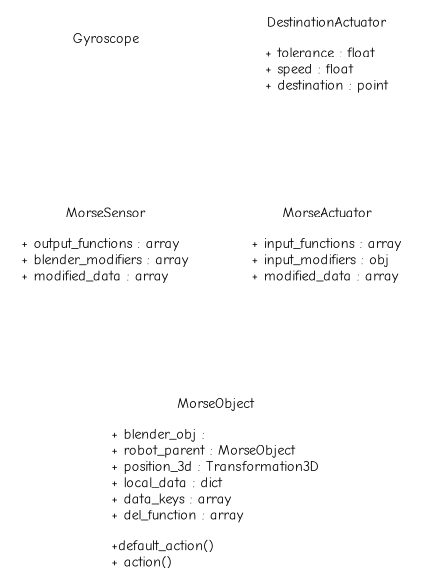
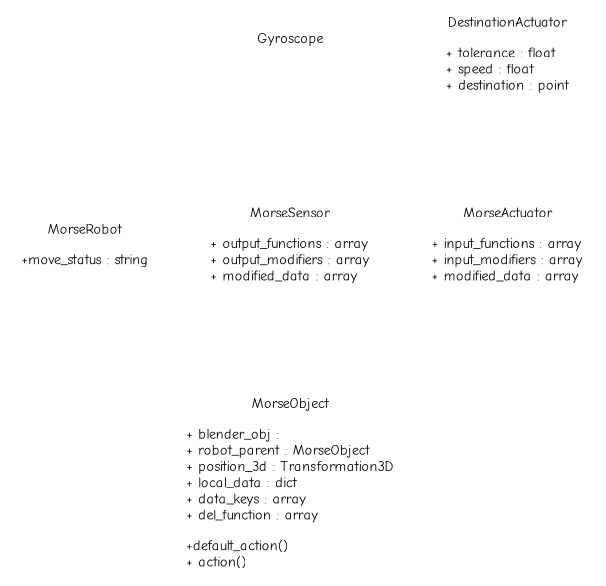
node "MorseSensor": text "+ blender_modifiers : array" -> "+ output_modifiers : array"
node "MorseActuator": text "+ input_modifiers : obj" -> "+ input_modifiers : array"
node "MorseRobot": added
